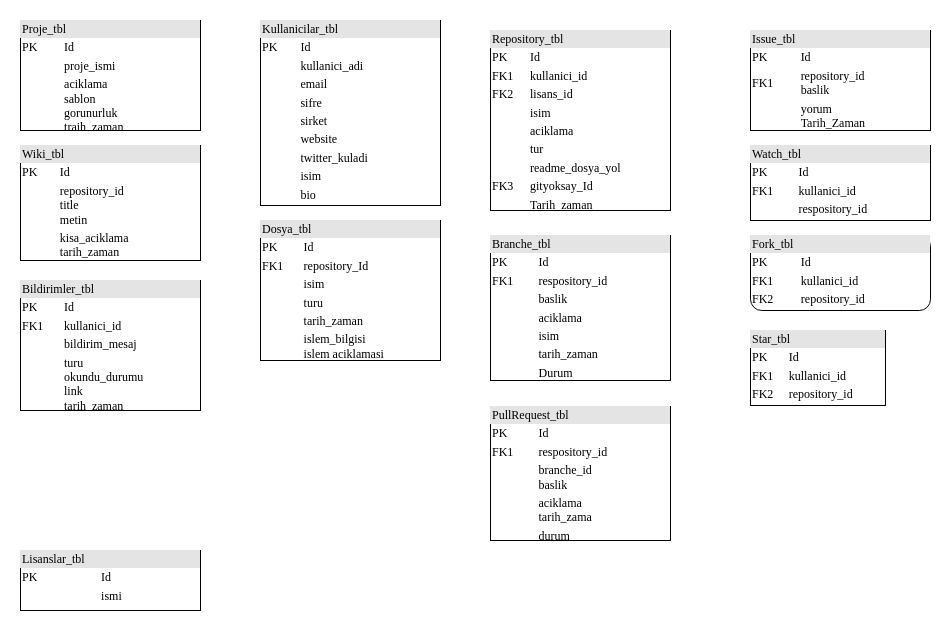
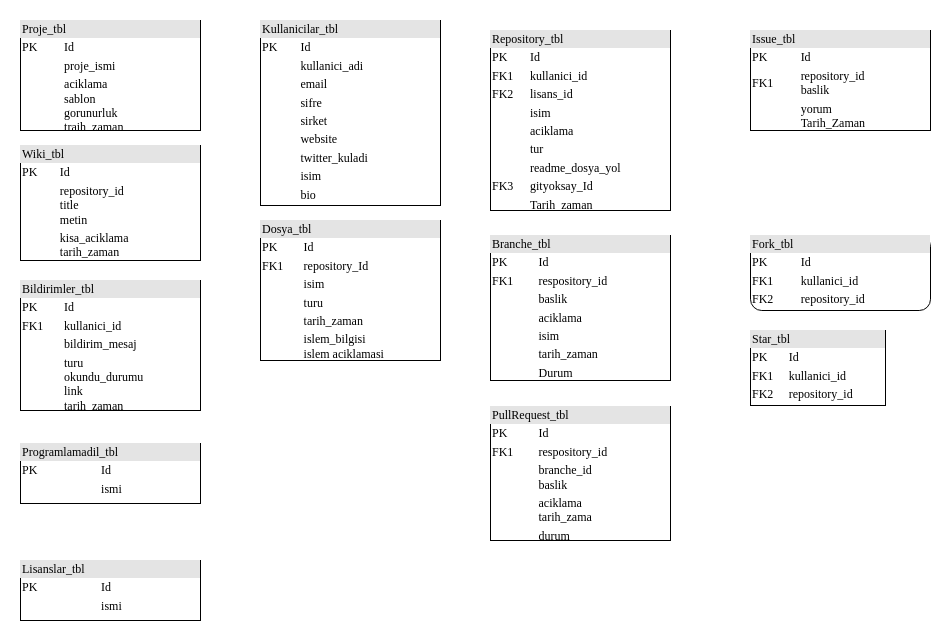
node "Watch_tbl PK Id FK1 kullanici_id respository_id": removed
node "Programlamadil_tbl PK Id ismi": added
node "Lisanslar_tbl PK Id ismi": moved (111, 581) -> (111, 591)
